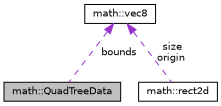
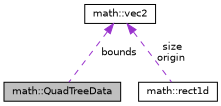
node "math::vec8": label "math::vec8" -> "math::vec2"
node "math::rect2d": label "math::rect2d" -> "math::rect1d"
